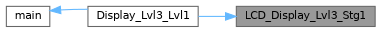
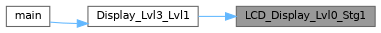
edge "Display_Lvl3_Lvl1" -> "main": reversed
node "LCD_Display_Lvl3_Stg1": label "LCD_Display_Lvl3_Stg1" -> "LCD_Display_Lvl0_Stg1"
